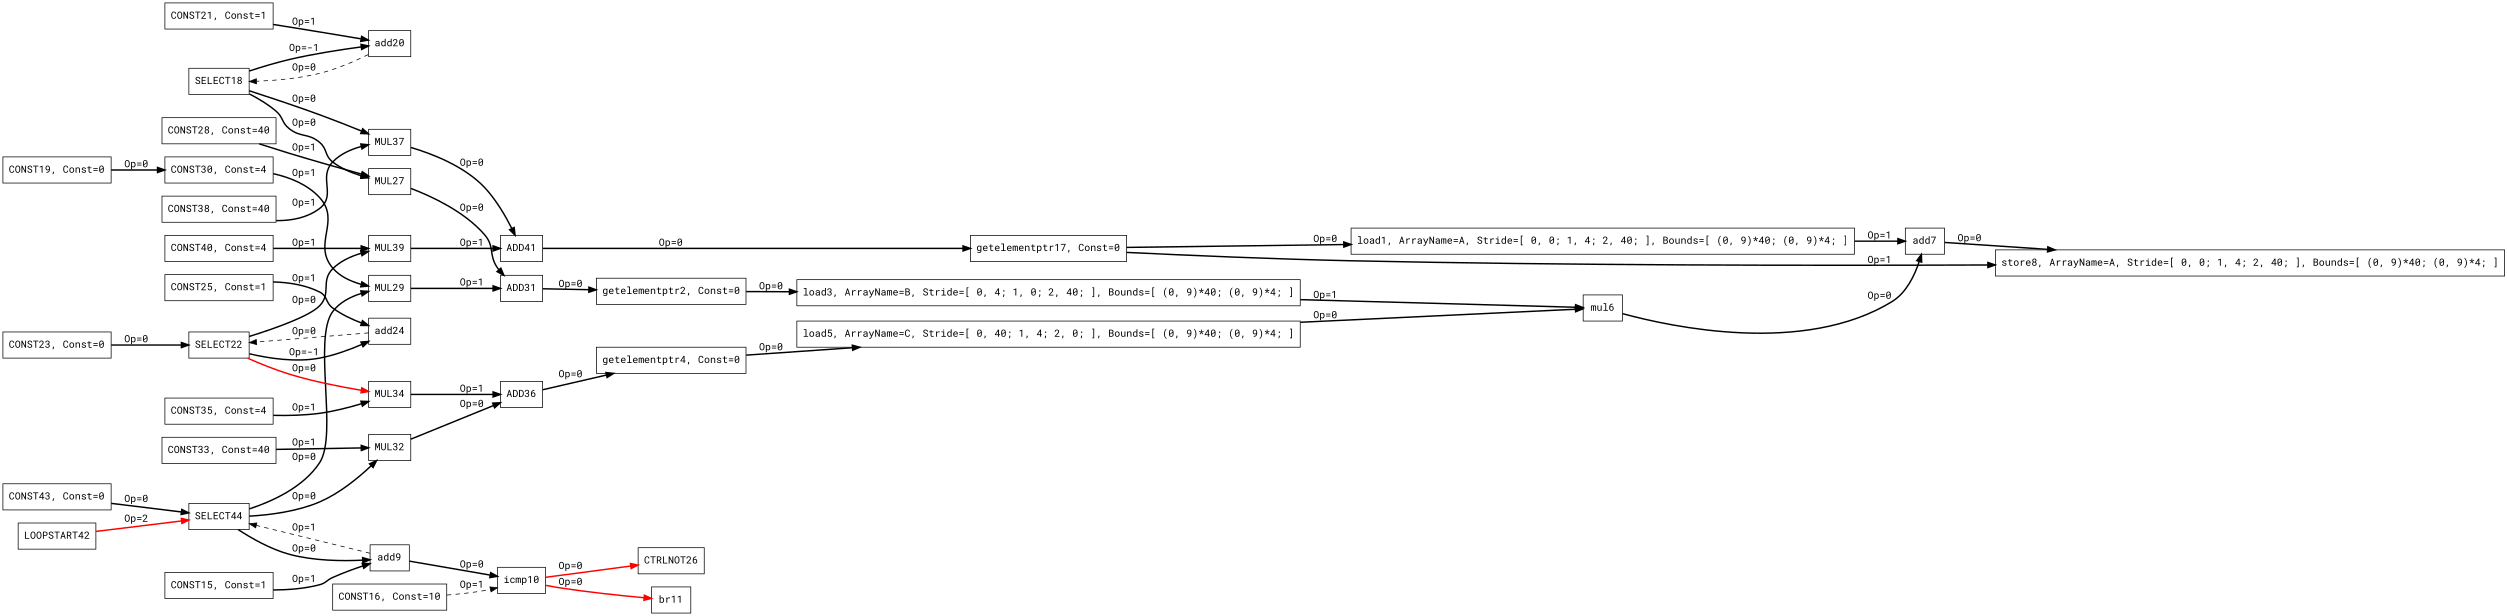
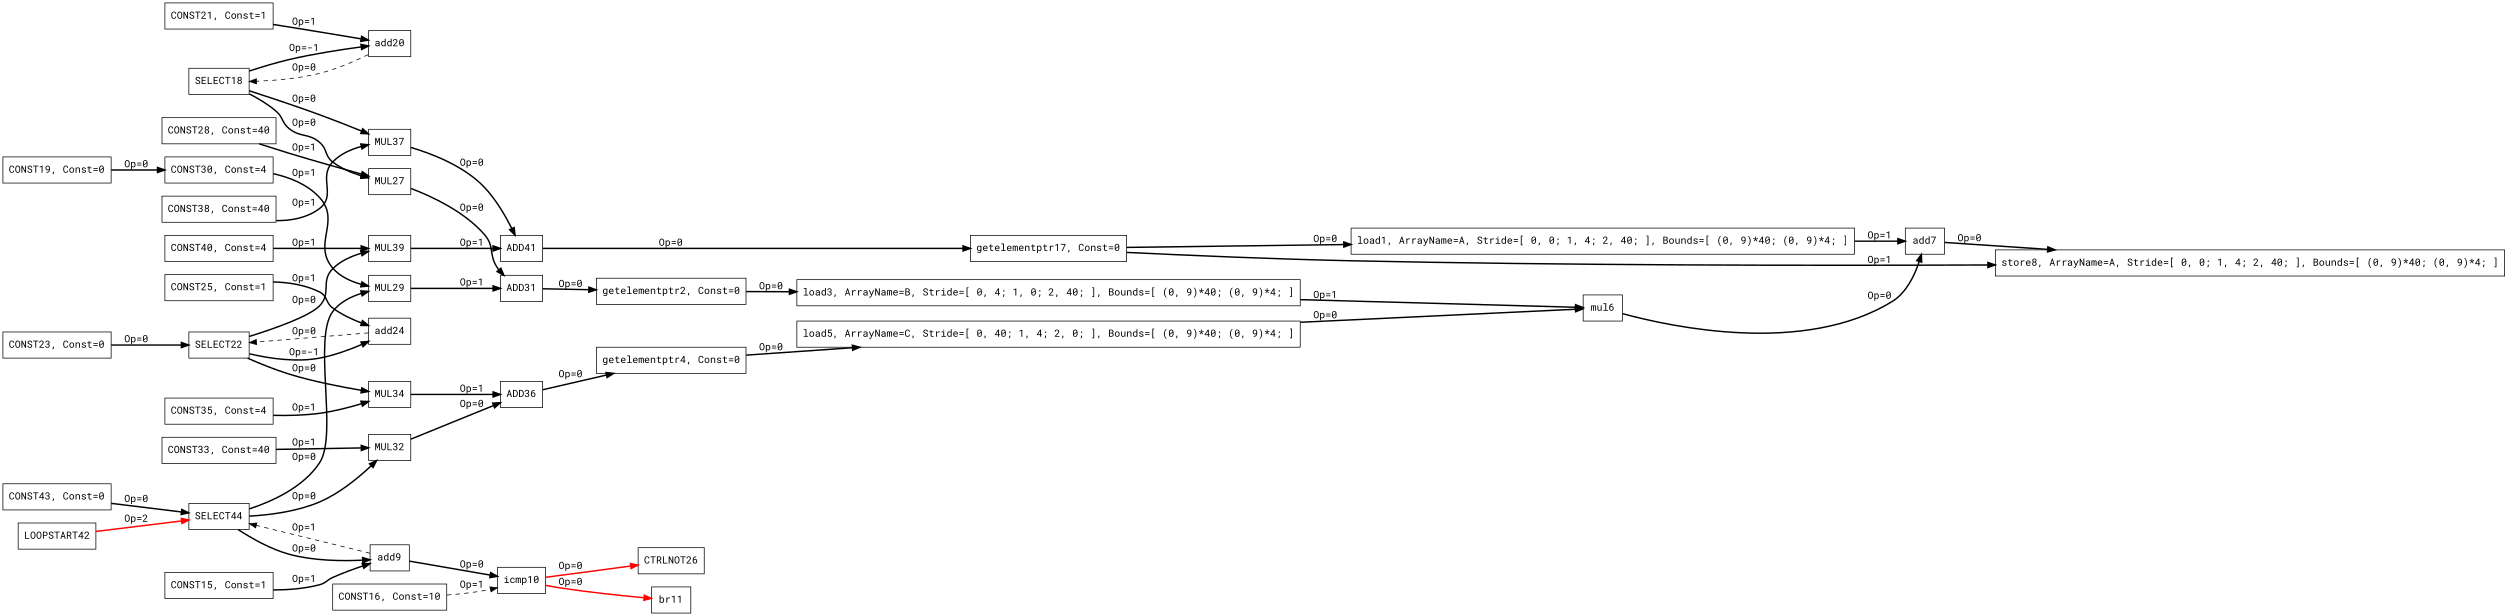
edge "SELECT22" -> "MUL34": color red -> black
